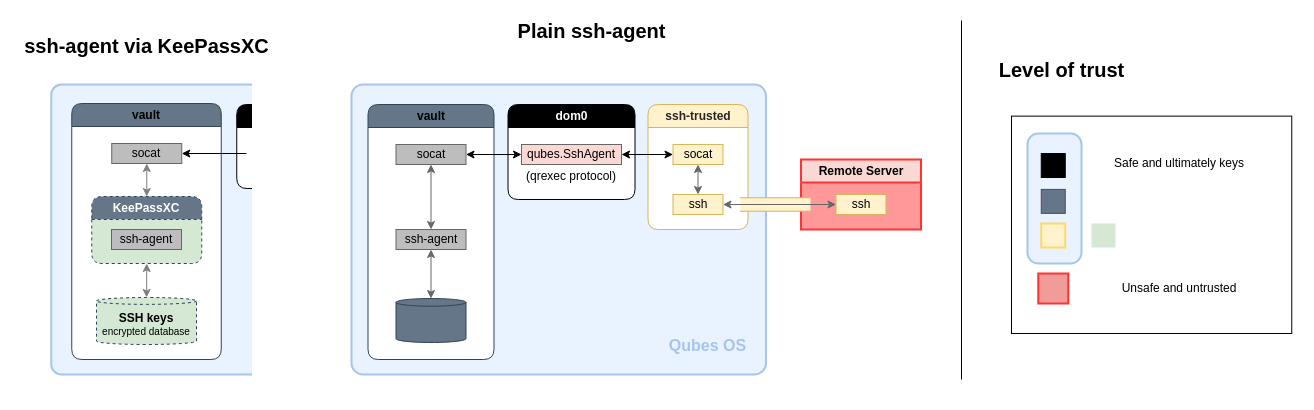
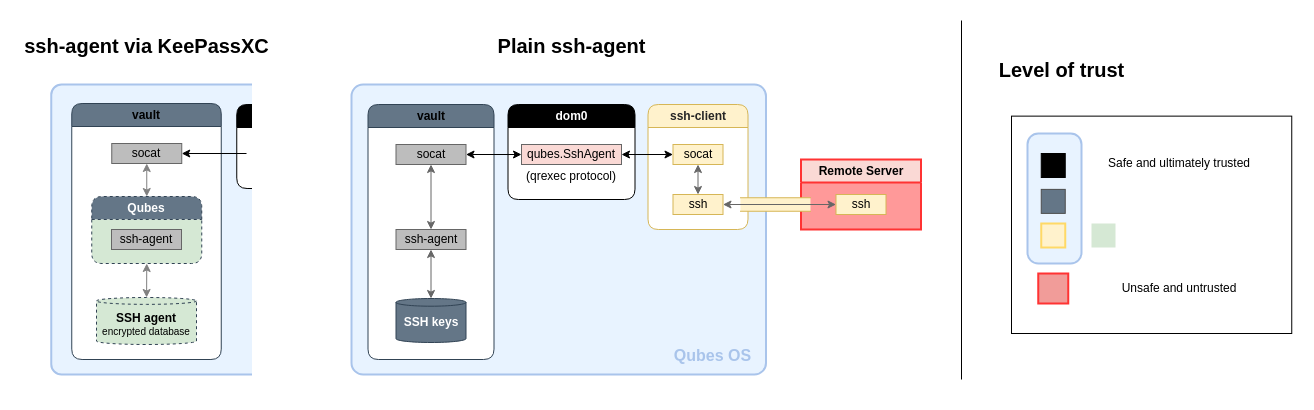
node "Plain ssh-agent": moved (592, 31) -> (572, 46)
node "ssh-trusted": label "ssh-trusted" -> "ssh-client"
node "Safe and ultimately keys": label "Safe and ultimately keys" -> "Safe and ultimately trusted"
node "KeePassXC": label "KeePassXC" -> "Qubes"
node "SSH keys": added
node "SSH keys encrypted database": label "SSH keys encrypted database" -> "SSH agent encrypted database"
node "Qubes OS": moved (708, 346) -> (713, 356)
